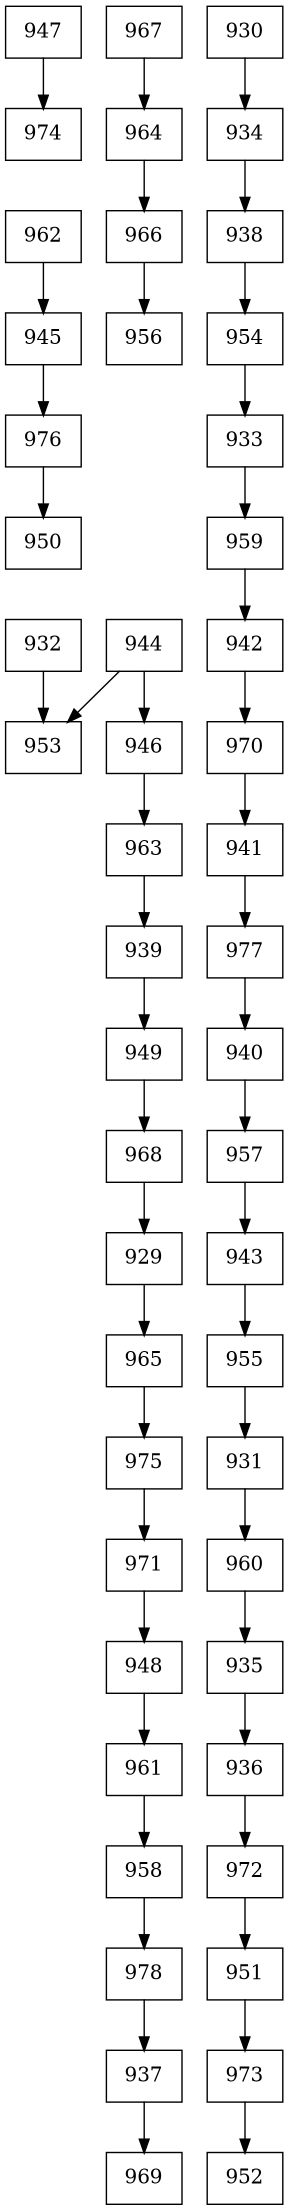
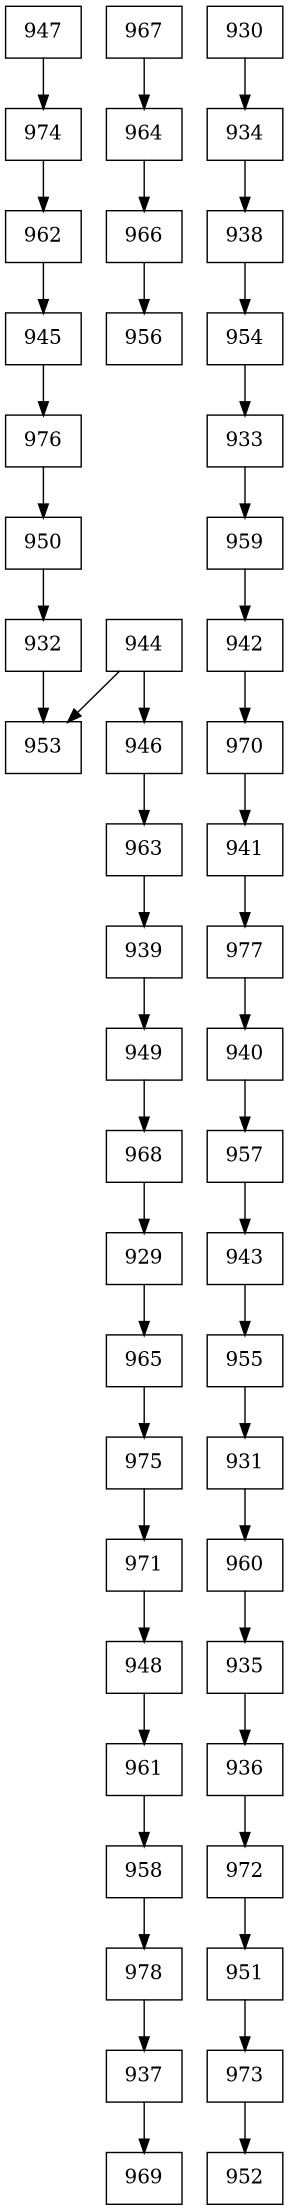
edge "974" -> "962": added
edge "950" -> "932": added
